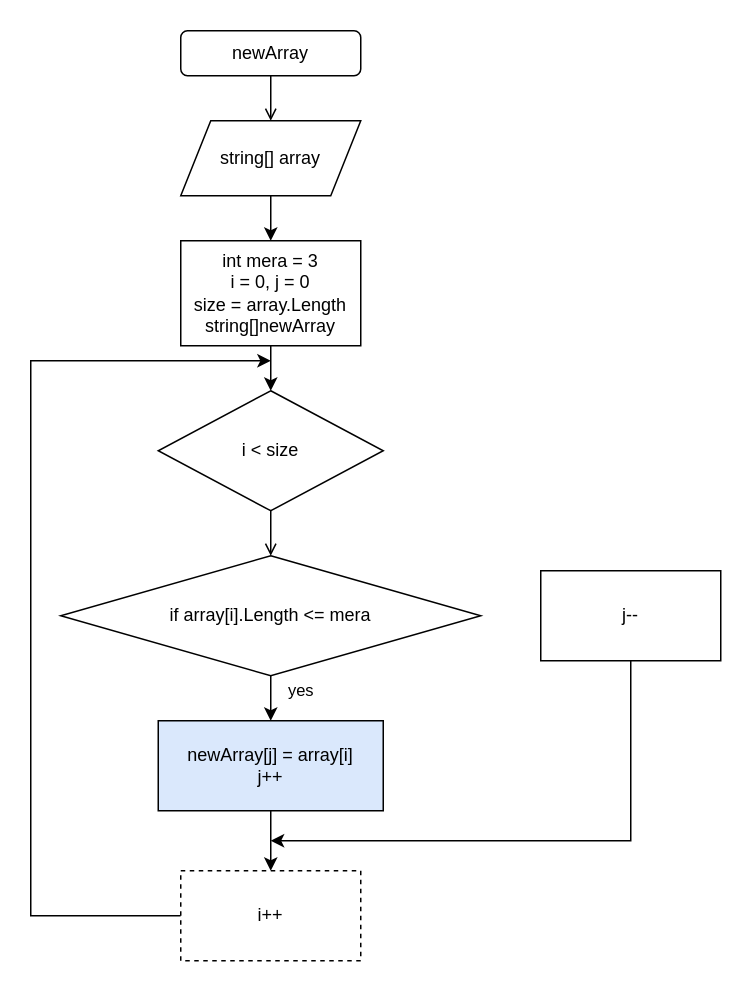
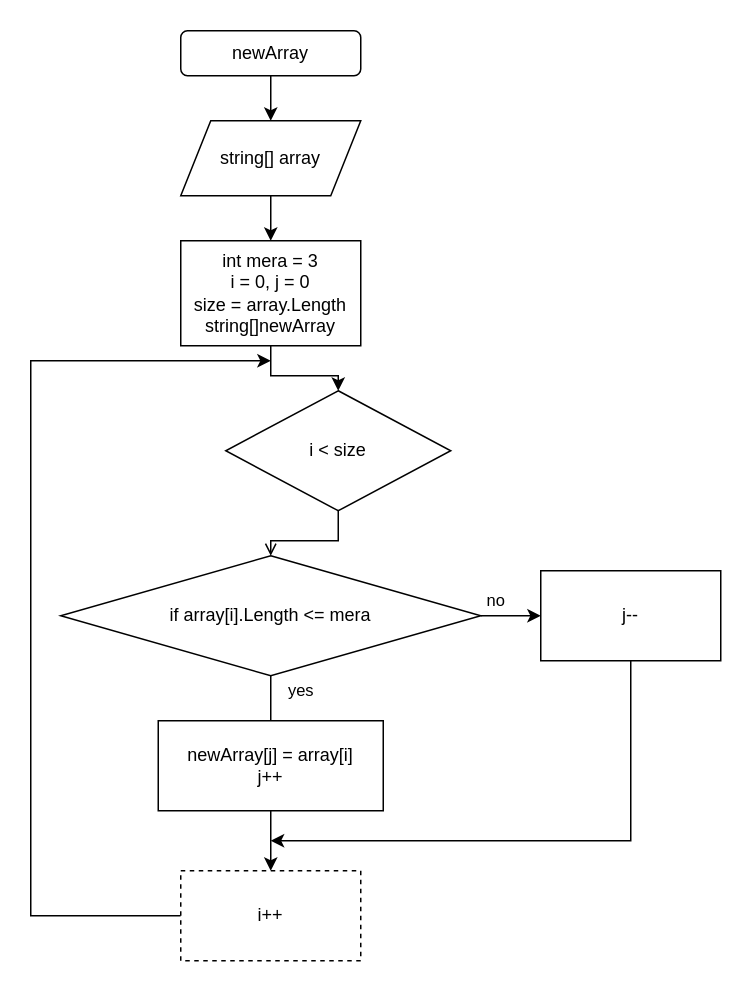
edge "newArray" -> "string[] array": arrowhead open -> classic
node "i < size": moved (271, 451) -> (338, 451)
edge "if array[i].Length <= mera" -> "j--": added, label "no"
edge "if array[i].Length <= mera" -> "newArray[j] = array[i] j++": arrowhead classic -> none
node "newArray[j] = array[i] j++": fillcolor #dae8fc -> #ffffff
